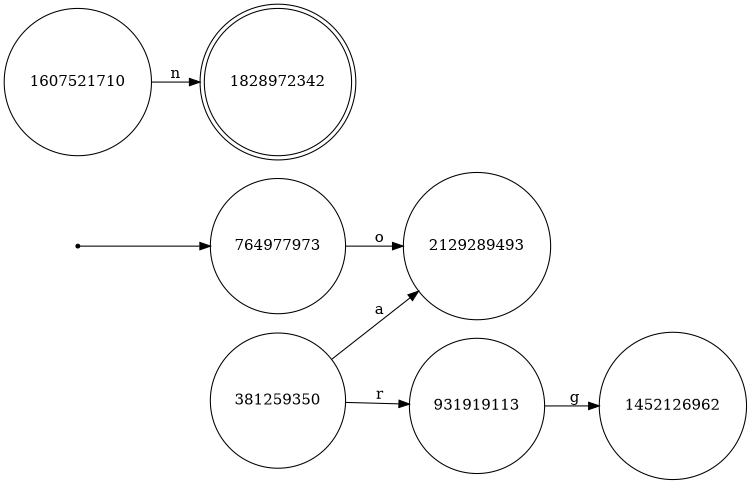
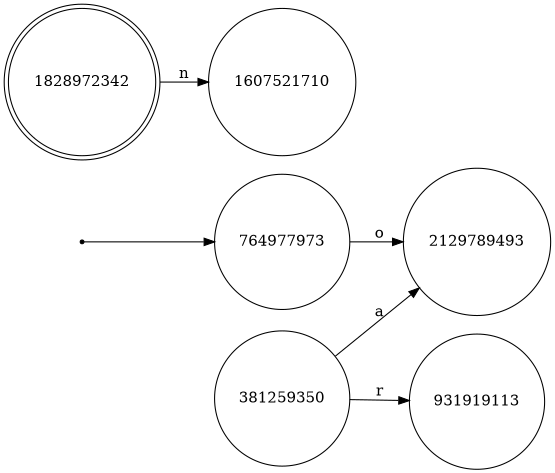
edge "1607521710" -> "1828972342": reversed
node "2129289493": label "2129289493" -> "2129789493"
node "1452126962": removed
